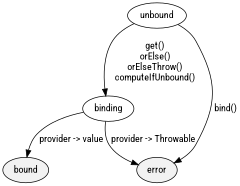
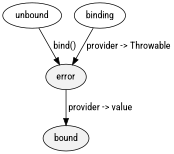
edge "unbound" -> "binding": removed, label "get() orElse() orElseThrow() computeIfUnbound()"
edge "binding" -> "bound": now "error" -> "bound"
